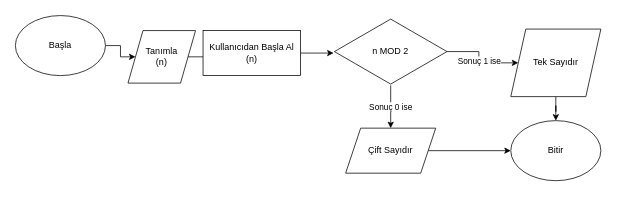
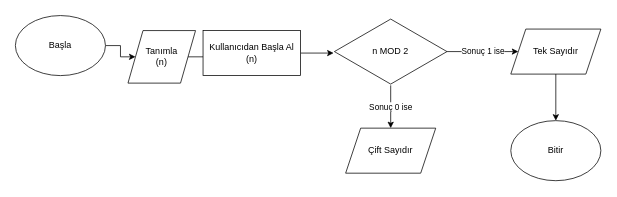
node "Tek Sayıdır": size 90x68 -> 90x45
edge "Çift Sayıdır" -> "Bitir": removed
